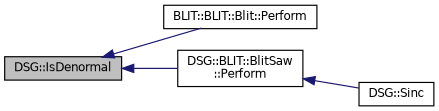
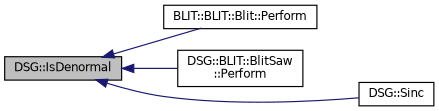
edge "DSG::Sinc" -> "DSG::BLIT::BlitSaw ::Perform": now "DSG::Sinc" -> "DSG::IsDenormal"
